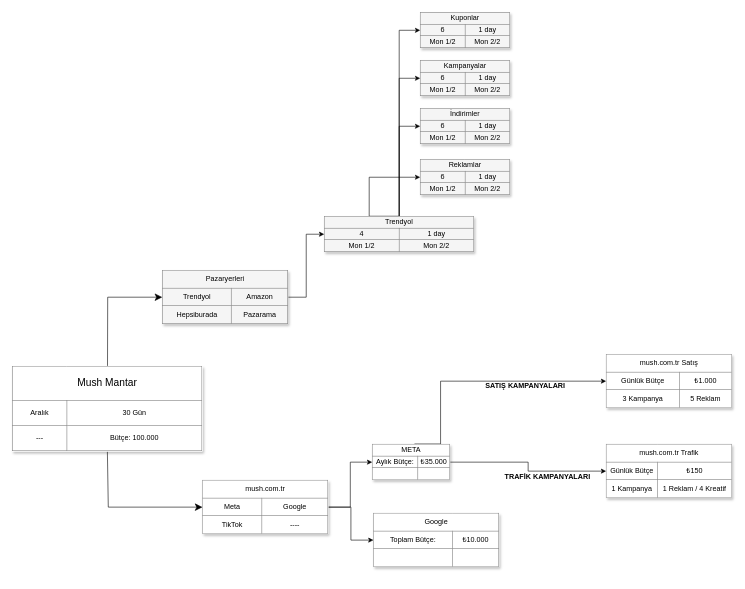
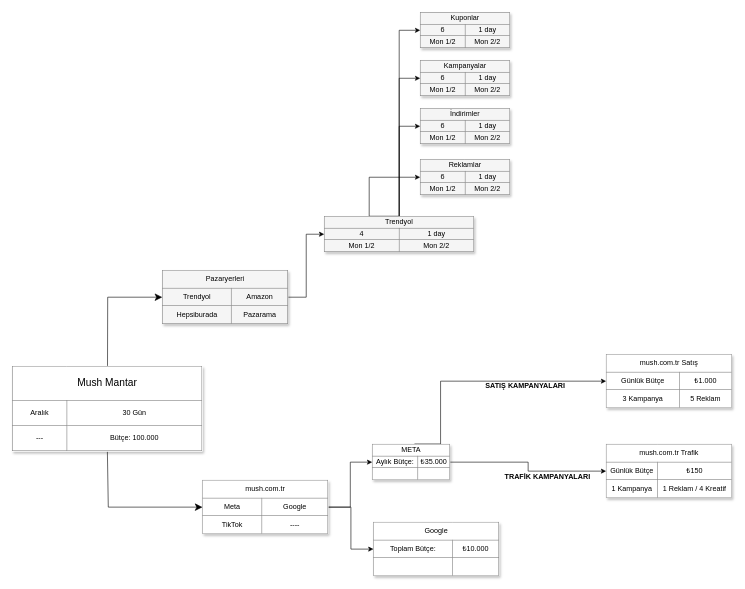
node "Google Toplam Bütçe: ₺10.000": moved (437, 540) -> (437, 549)
